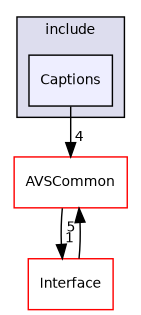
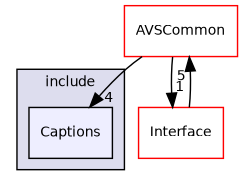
edge "Captions" -> "AVSCommon": reversed
